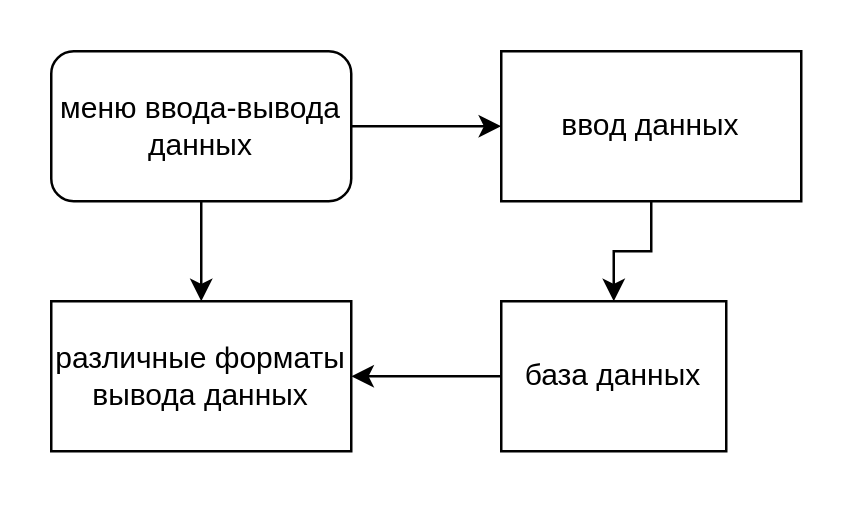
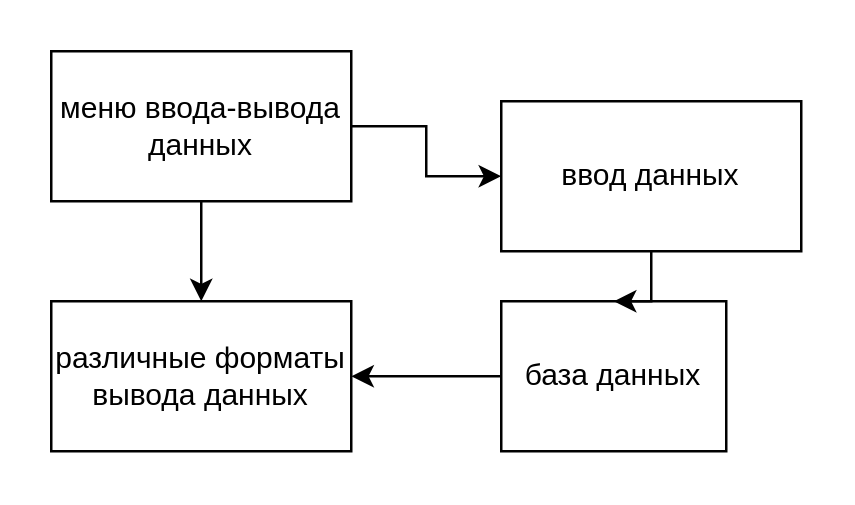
node "меню ввода-вывода данных": shape rounded rectangle -> rectangle
node "ввод данных": moved (651, 126) -> (651, 176)
